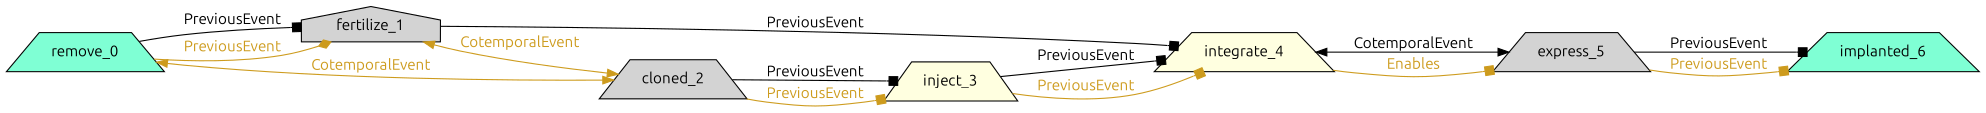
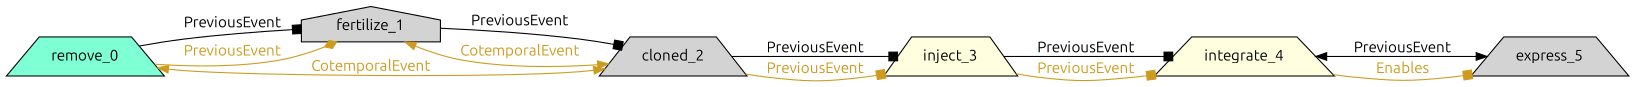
edge "fertilize_1" -> "integrate_4": now "fertilize_1" -> "cloned_2"
edge "integrate_4" -- "express_5": label "CotemporalEvent" -> "PreviousEvent"
node "implanted_6": removed
